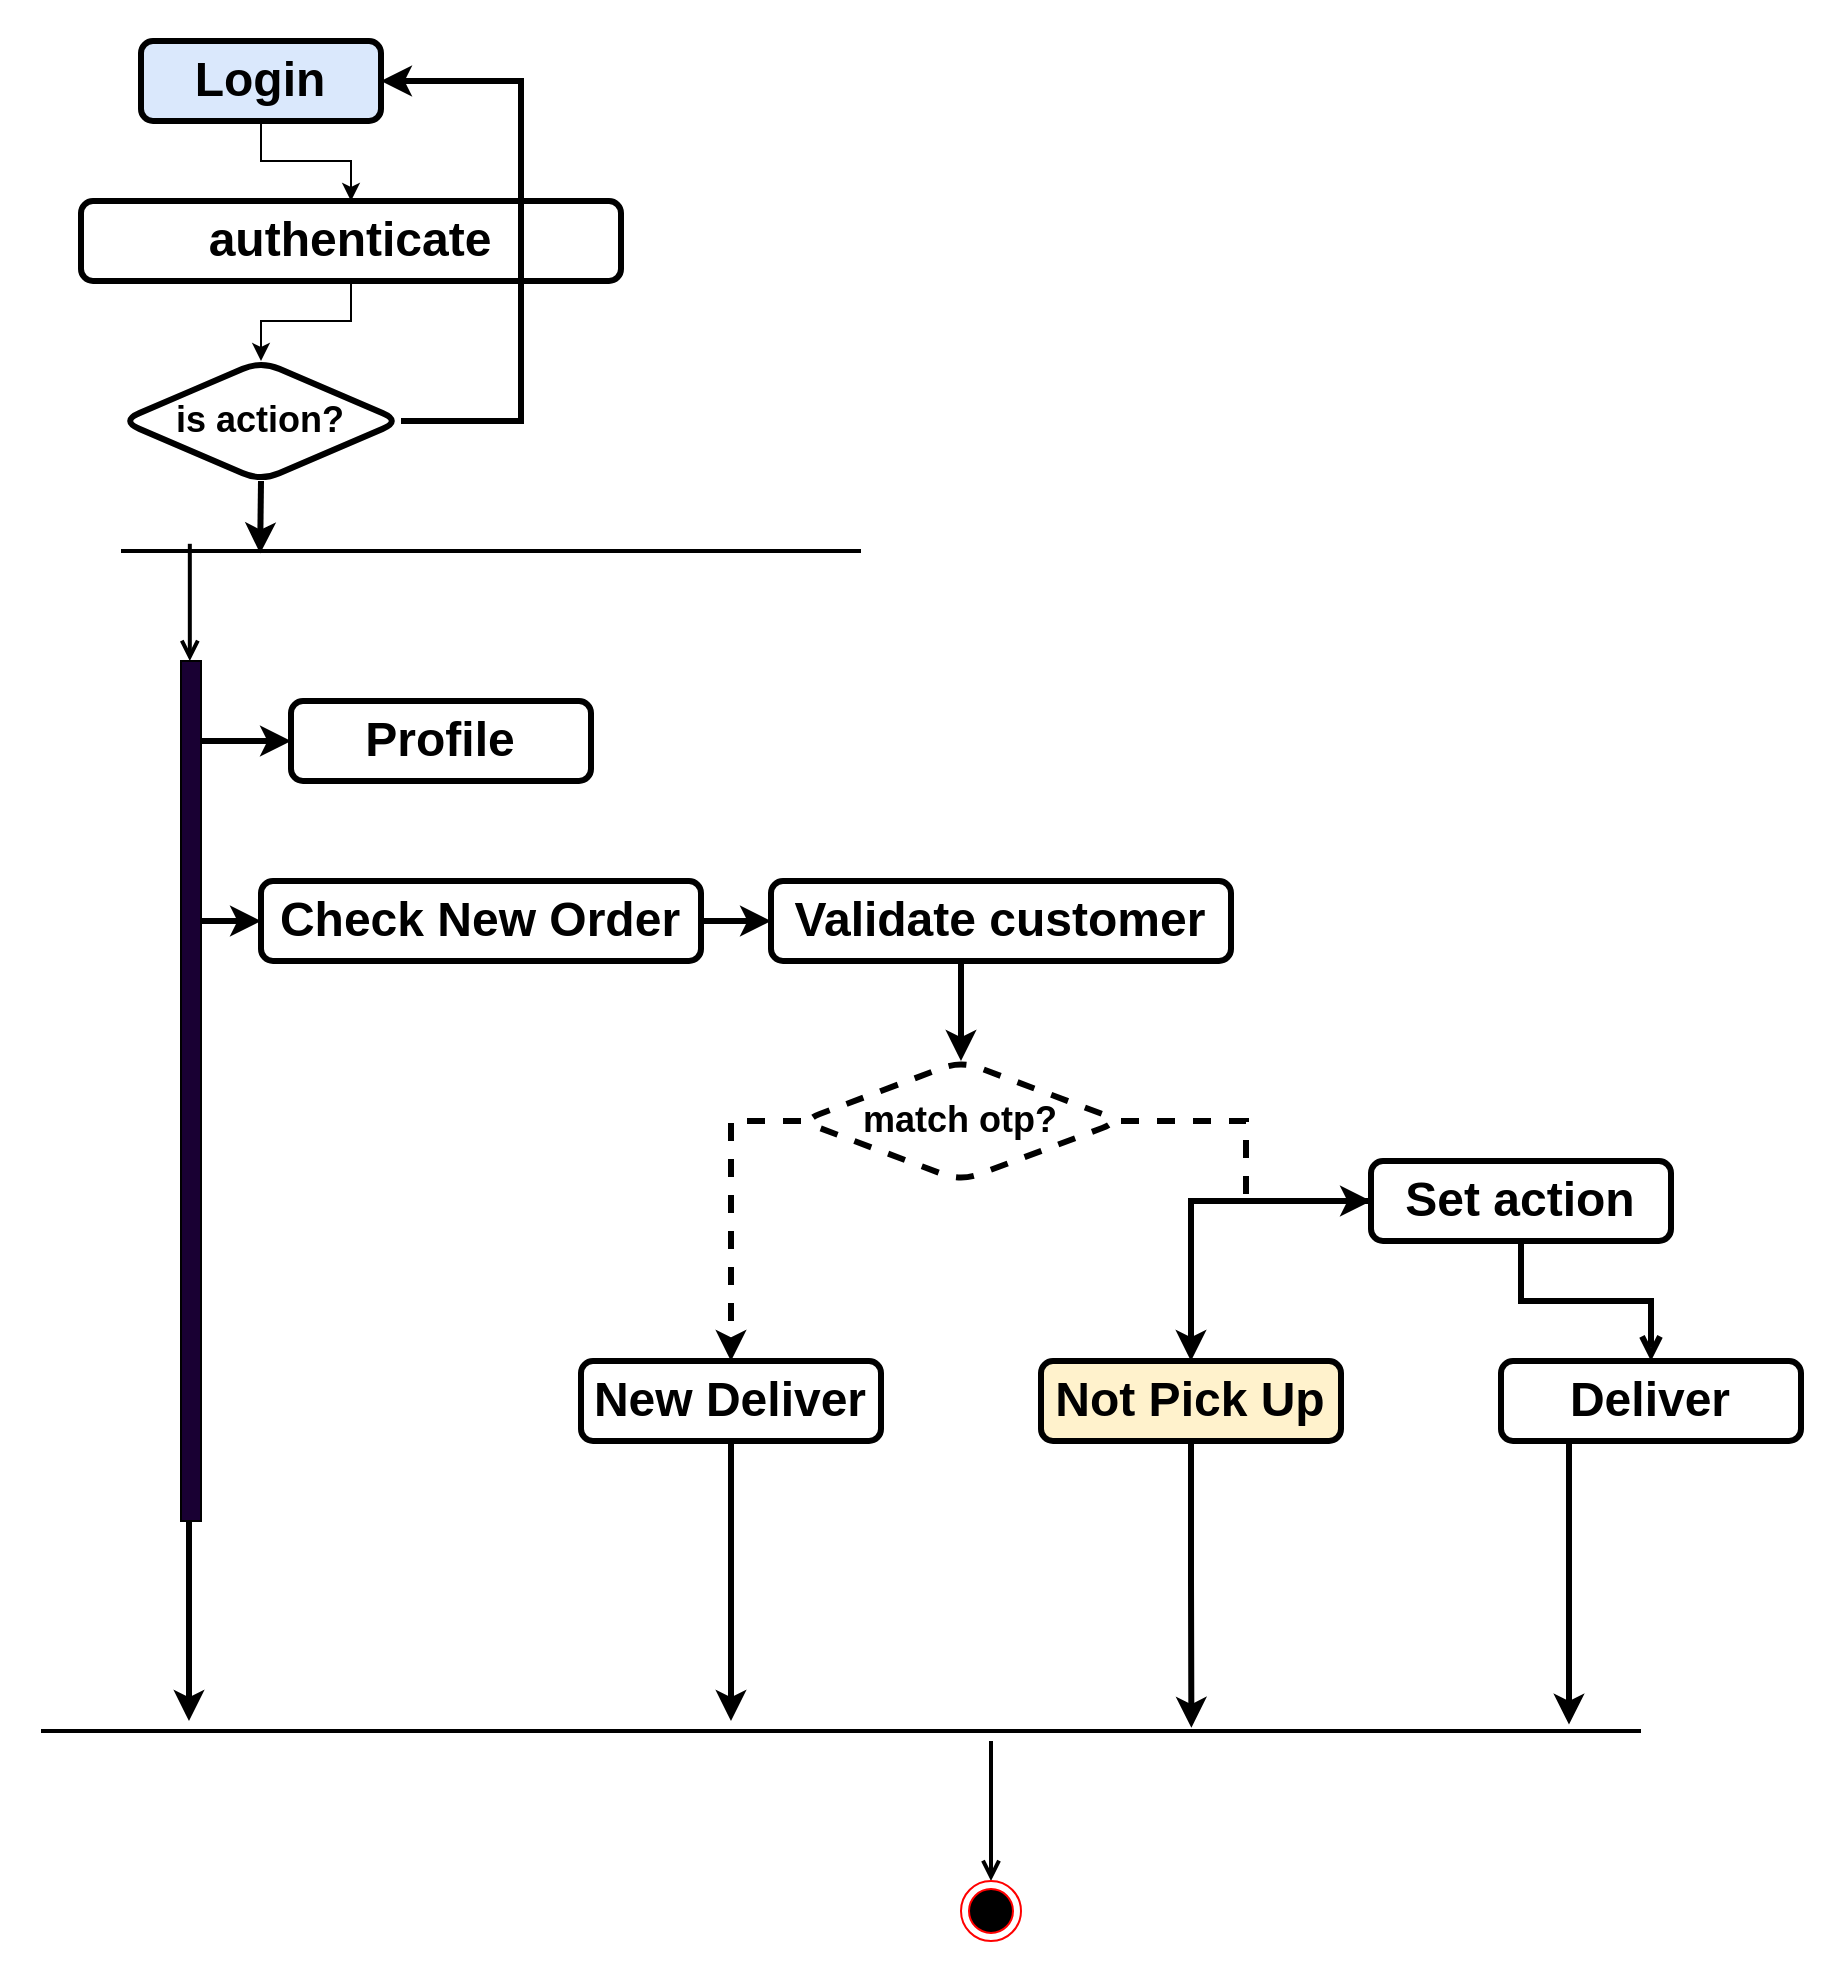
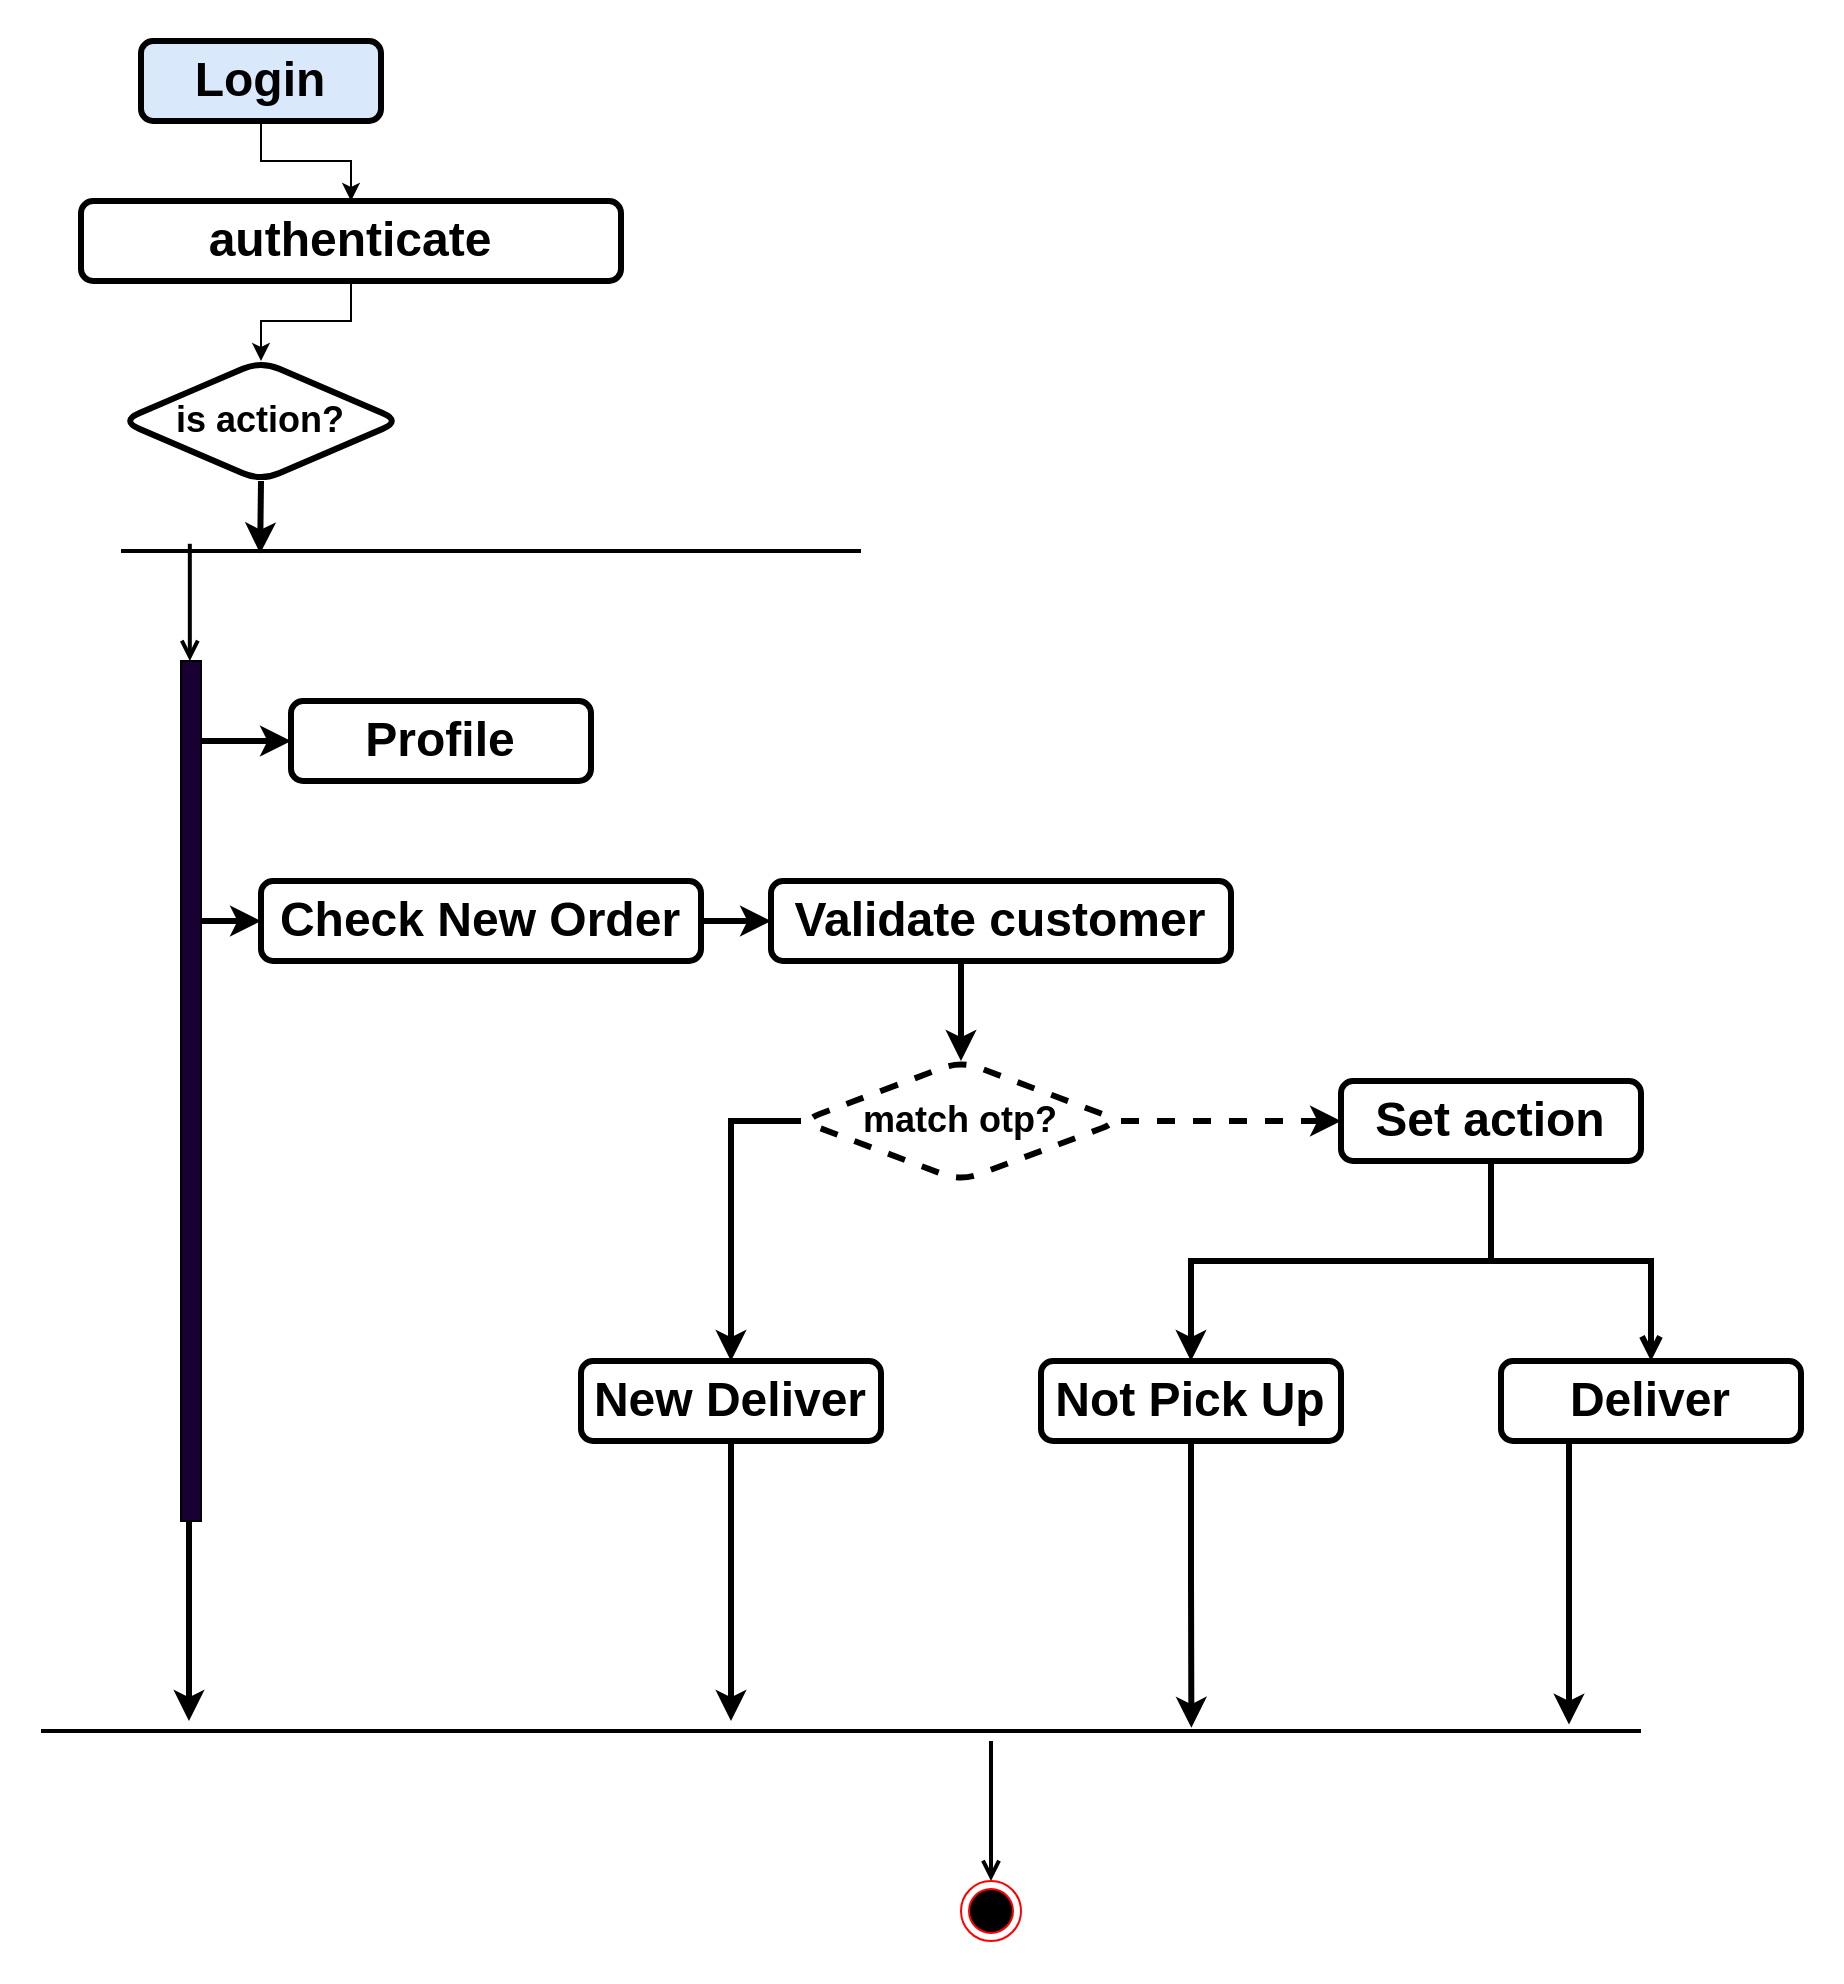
edge "is action?" -> "Login": removed
edge "match otp?" -> "New Deliver": style dashed -> solid
node "Set action": moved (1521, 1201) -> (1491, 1121)
node "Not Pick Up": fillcolor #fff2cc -> #ffffff
